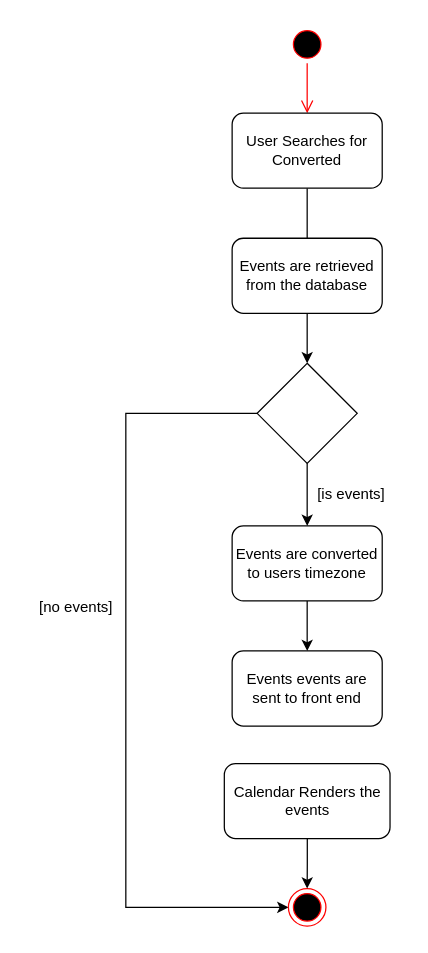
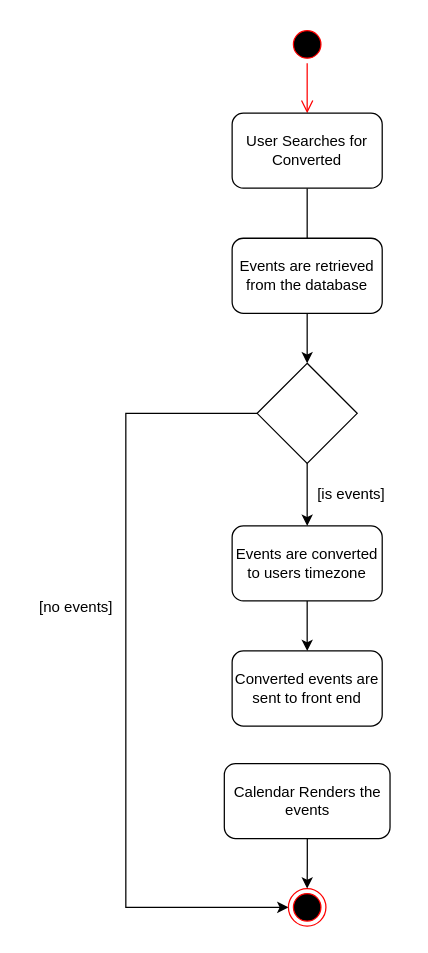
node "Events events are sent to front end": label "Events events are sent to front end" -> "Converted events are sent to front end"
